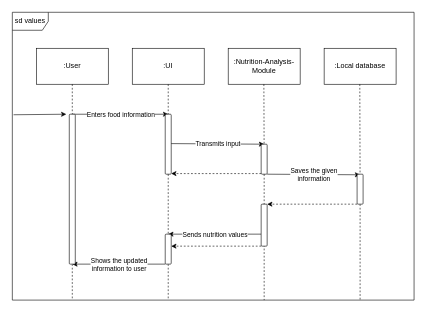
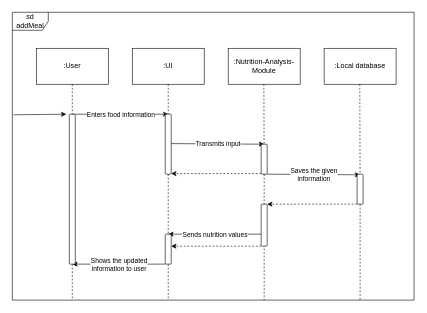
node "sd values": label "sd values" -> "sd addMeal"
